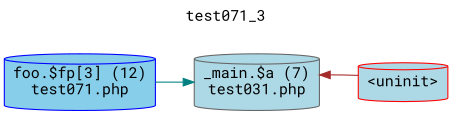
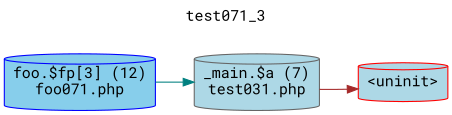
edge "<uninit>" -> "_main.$a (7) test031.php": reversed
node "foo.$fp[3] (12) test071.php": label "foo.$fp[3] (12) test071.php" -> "foo.$fp[3] (12) foo071.php"
